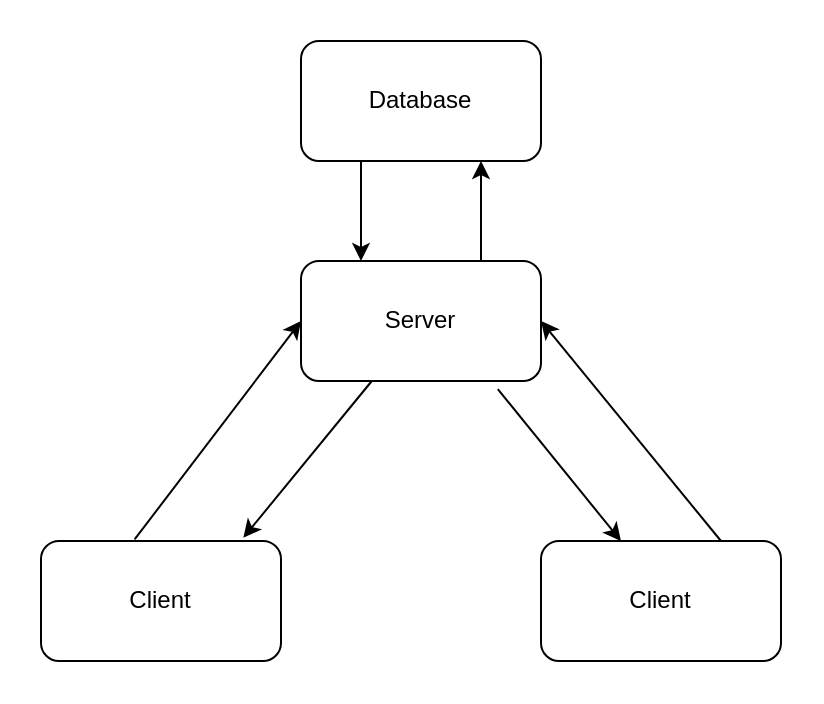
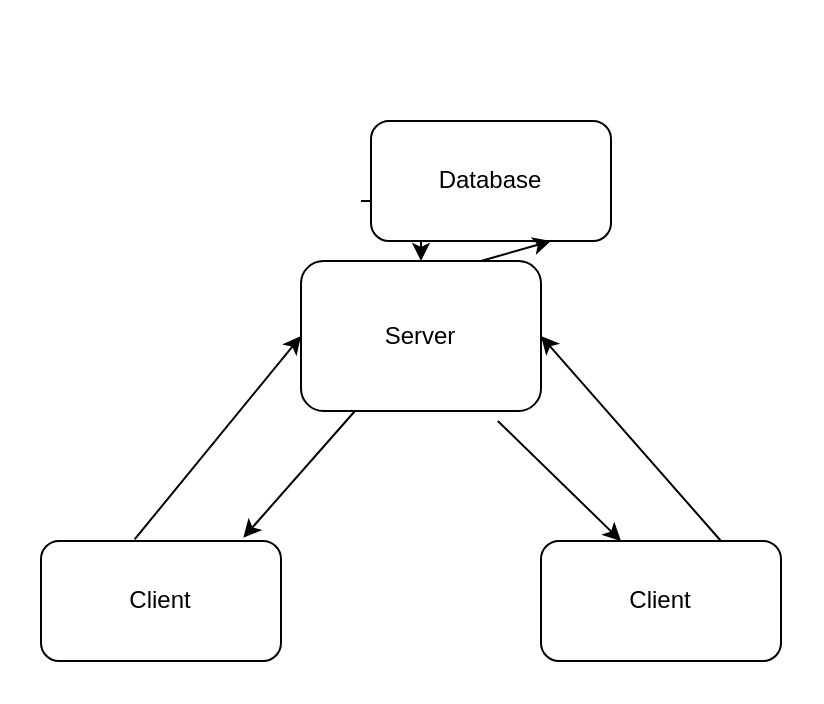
node "Database": moved (421, 101) -> (491, 181)
node "Server": size 240x120 -> 240x150
